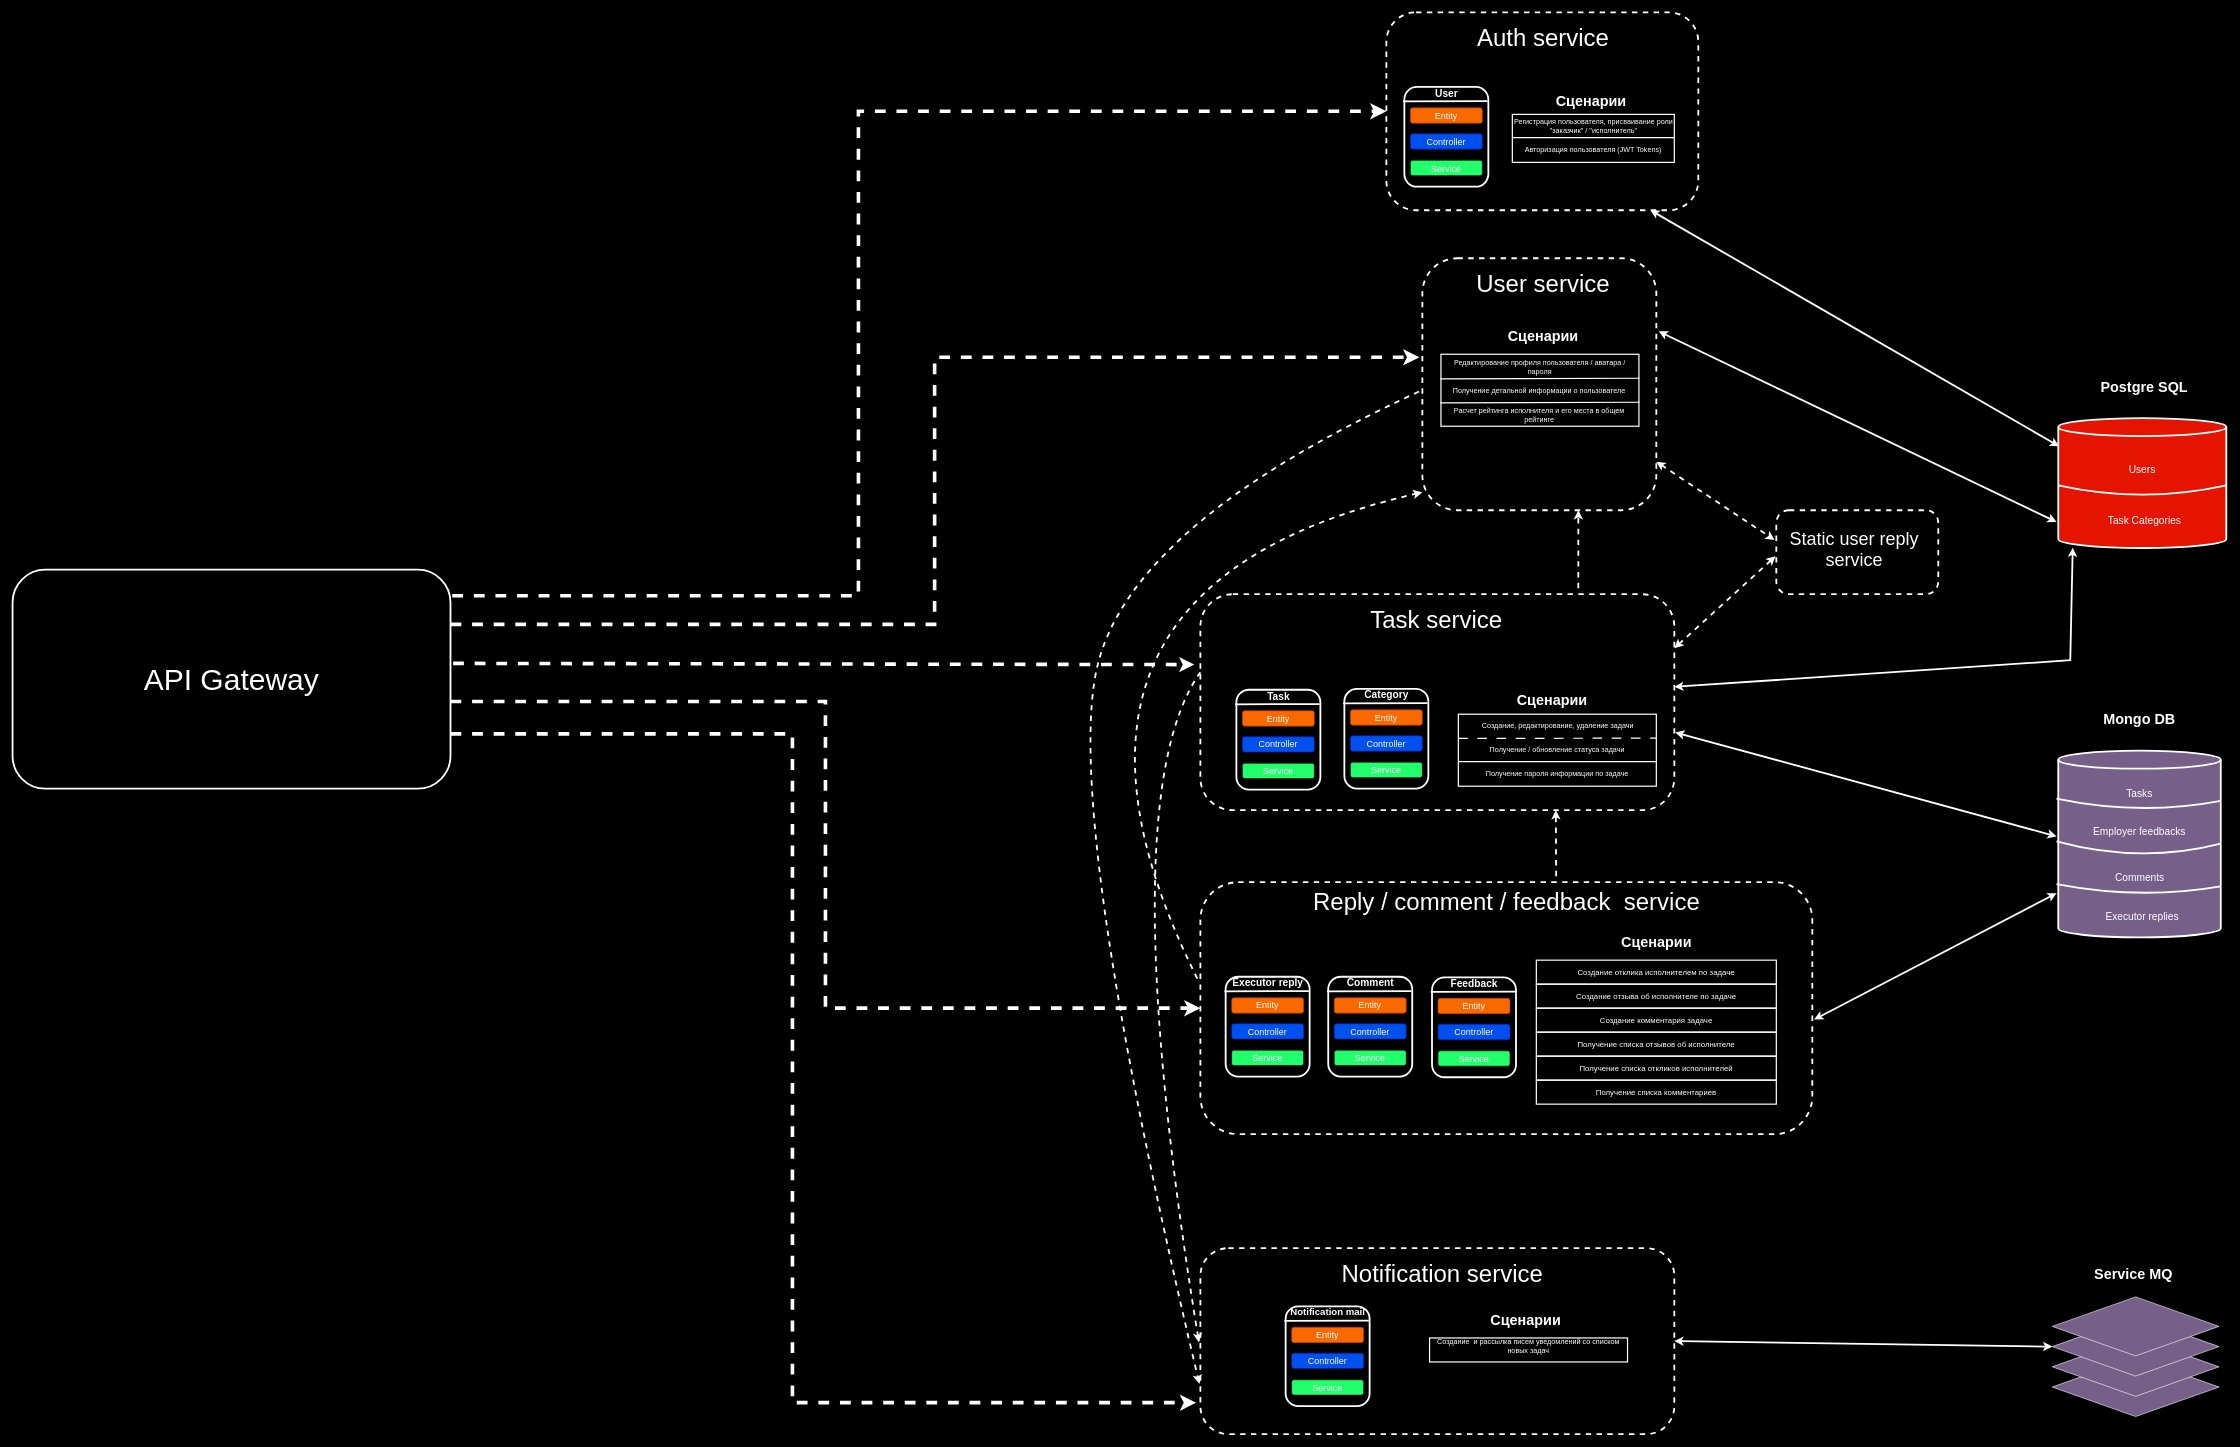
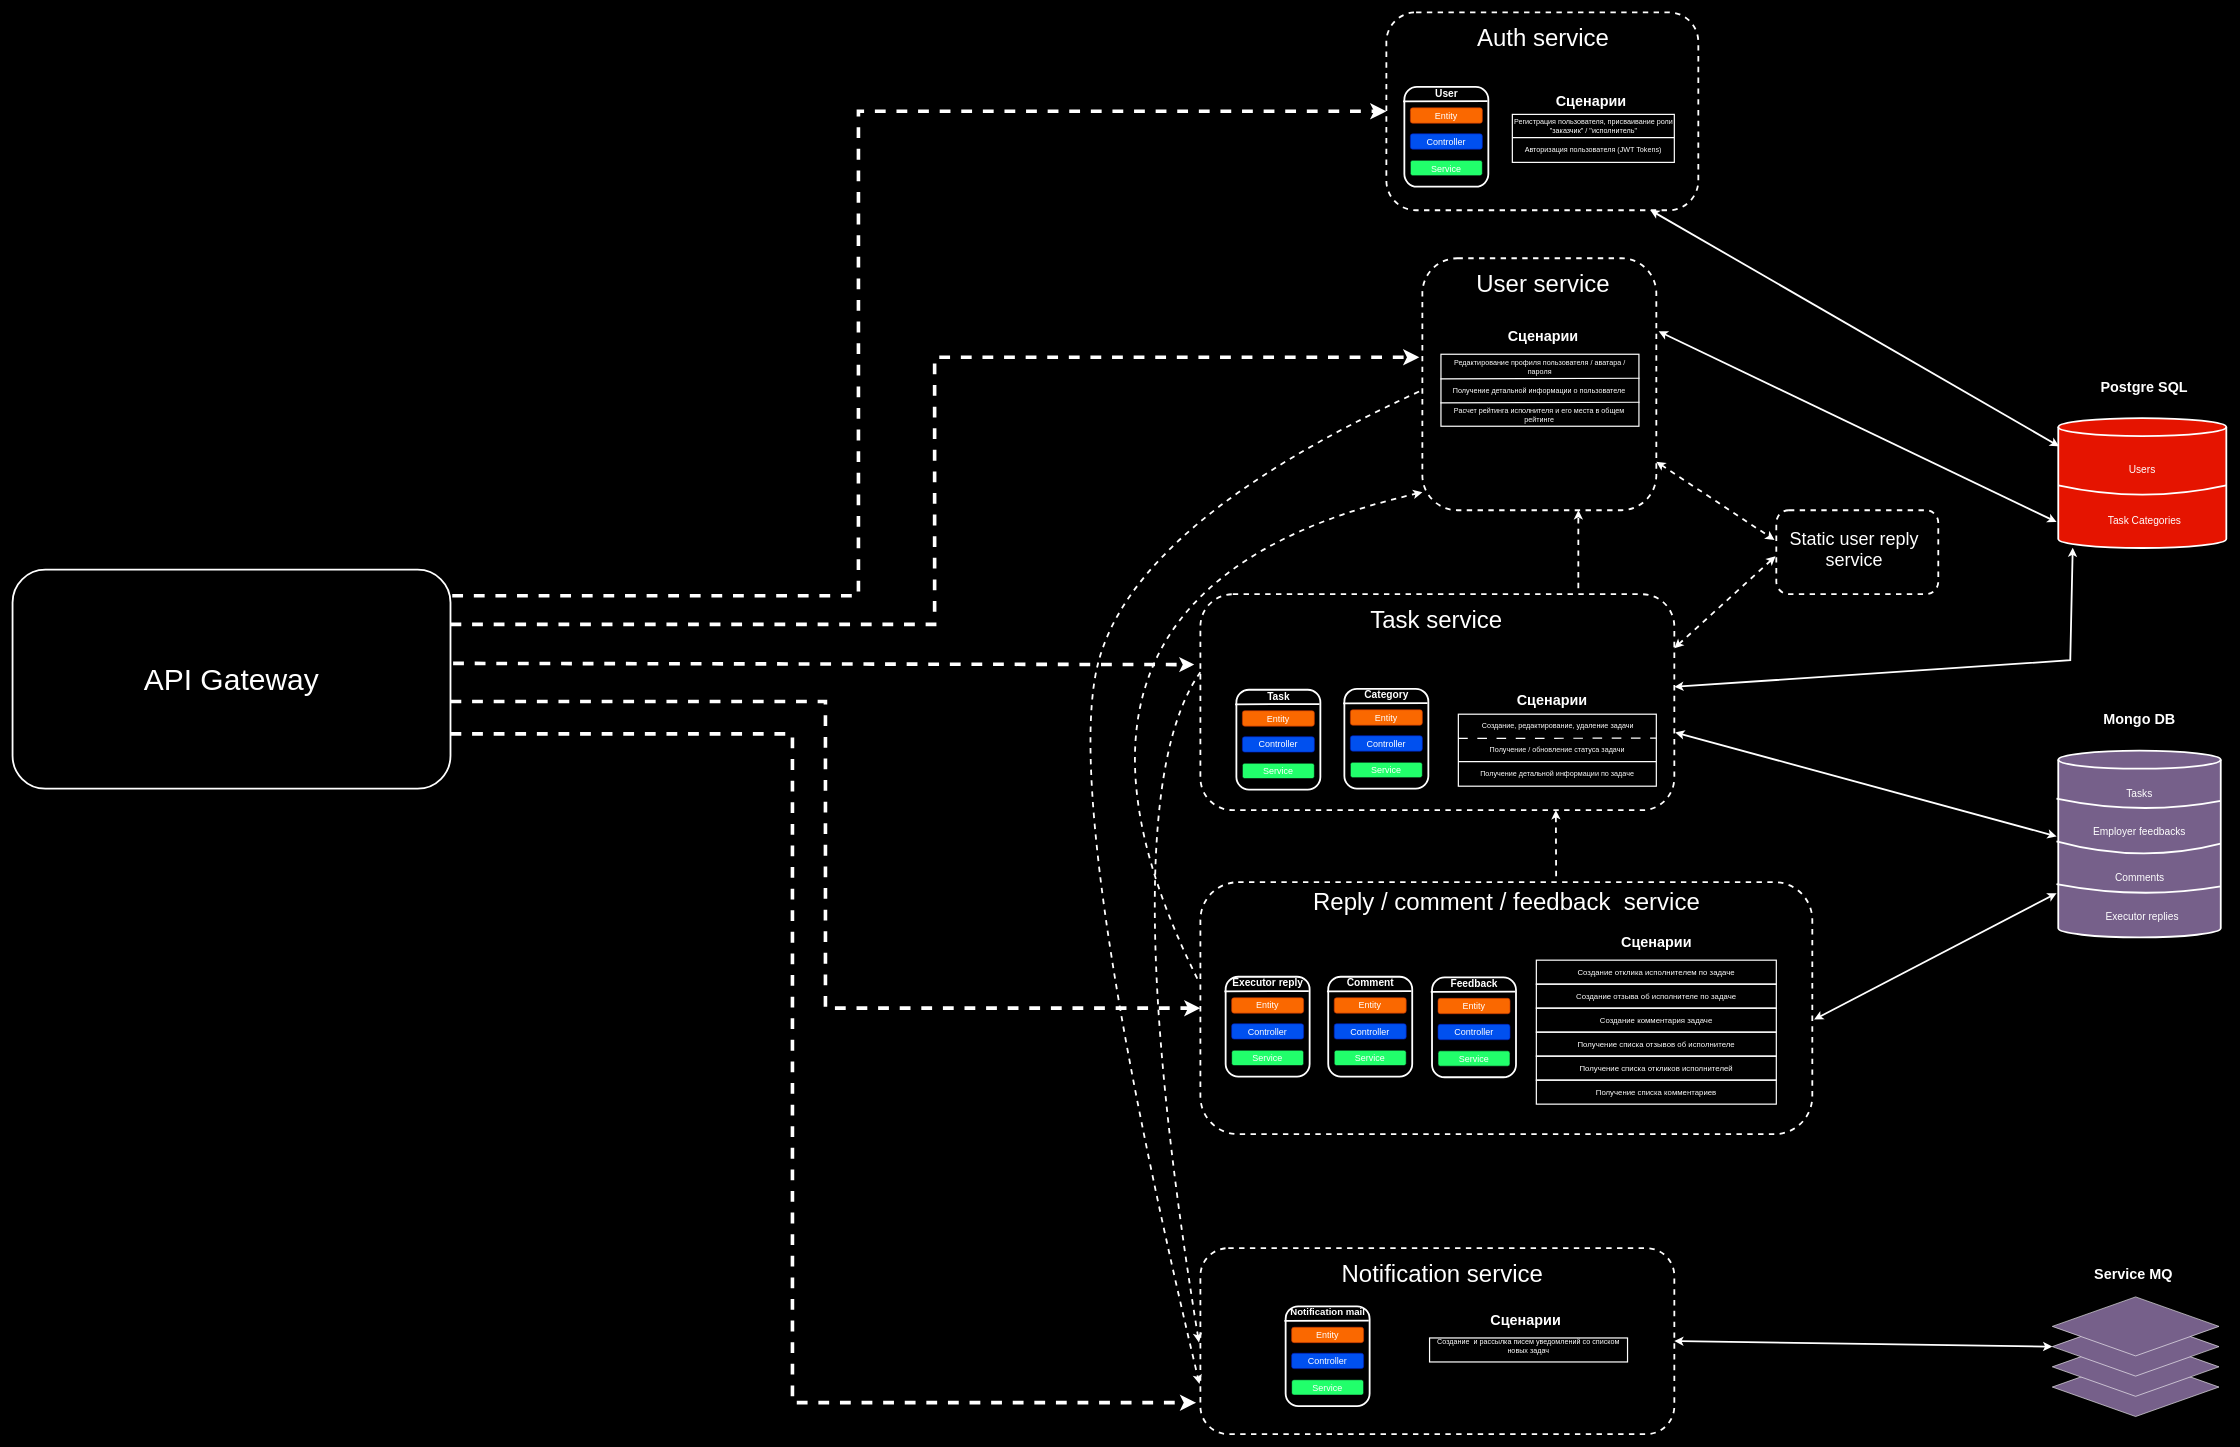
node "Получение пароля информации по задаче": label "Получение пароля информации по задаче" -> "Получение детальной информации по задаче"
